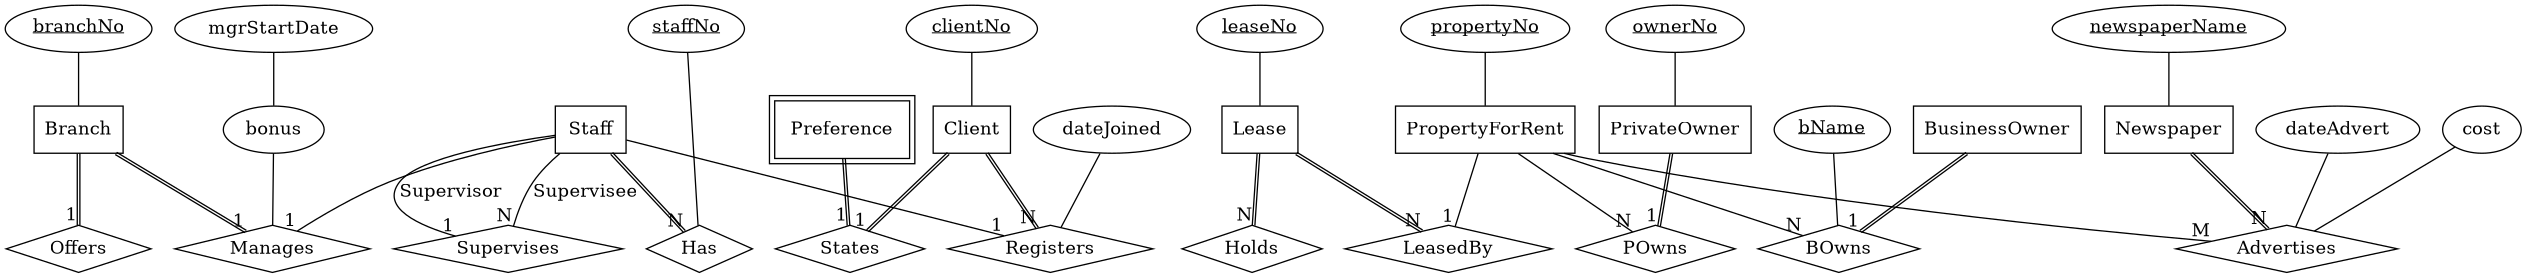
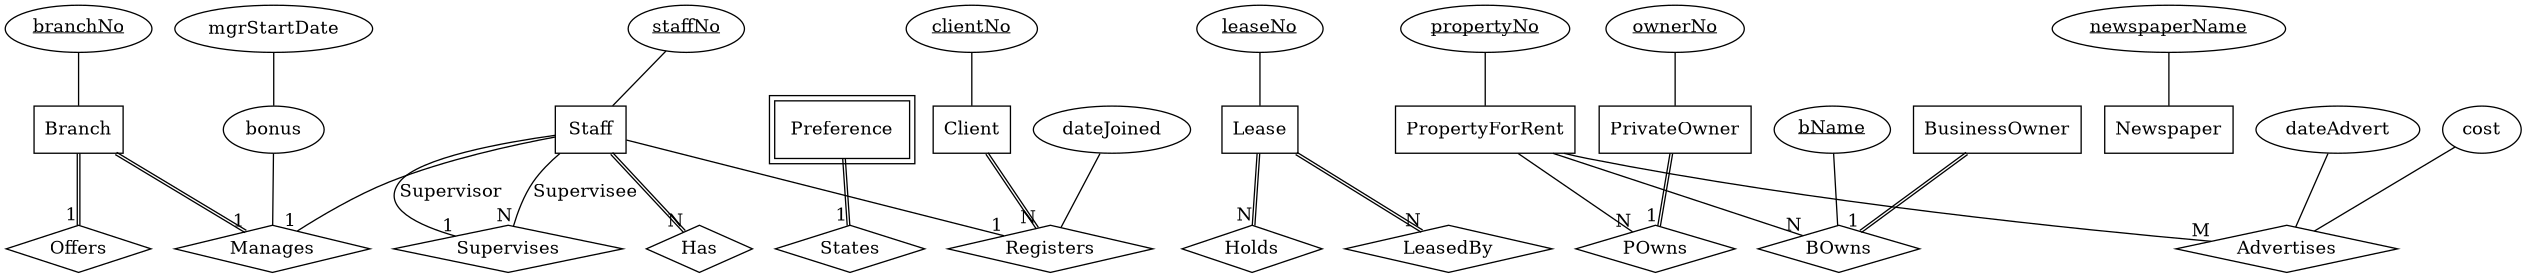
edge "staffNo" -- "Has": now "staffNo" -- "Staff"
edge "PropertyForRent" -- "LeasedBy": removed
edge "Newspaper" -- "Advertises": removed
edge "Client" -- "States": removed
